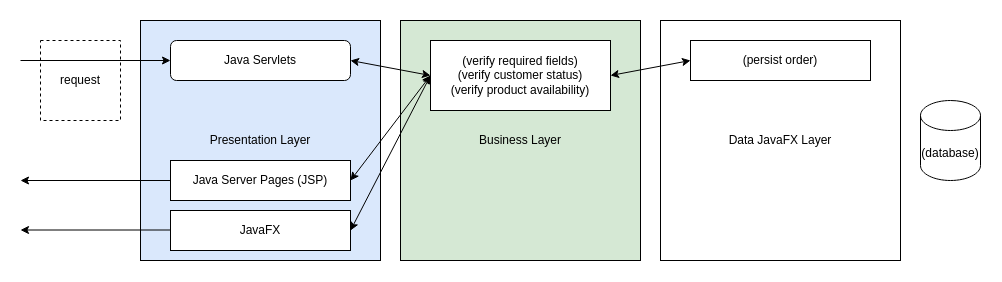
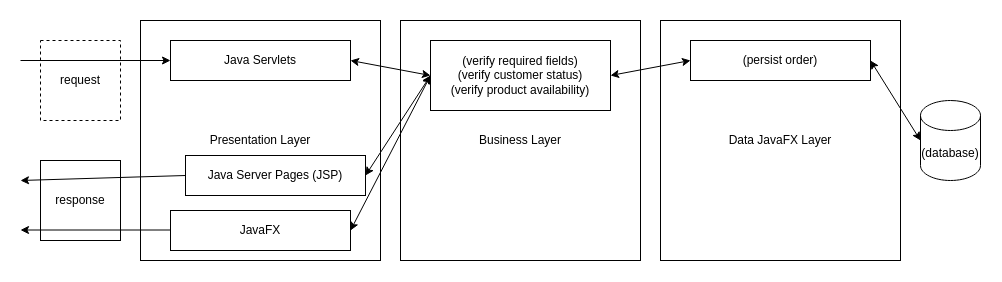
node "Java Servlets": shape rounded rectangle -> rectangle
edge "(persist order)" -- "(database)": added
node "Presentation Layer": fillcolor #dae8fc -> #ffffff
node "Business Layer": fillcolor #d5e8d4 -> #ffffff
node "Java Server Pages (JSP)": moved (261, 181) -> (276, 176)
node "response": added
